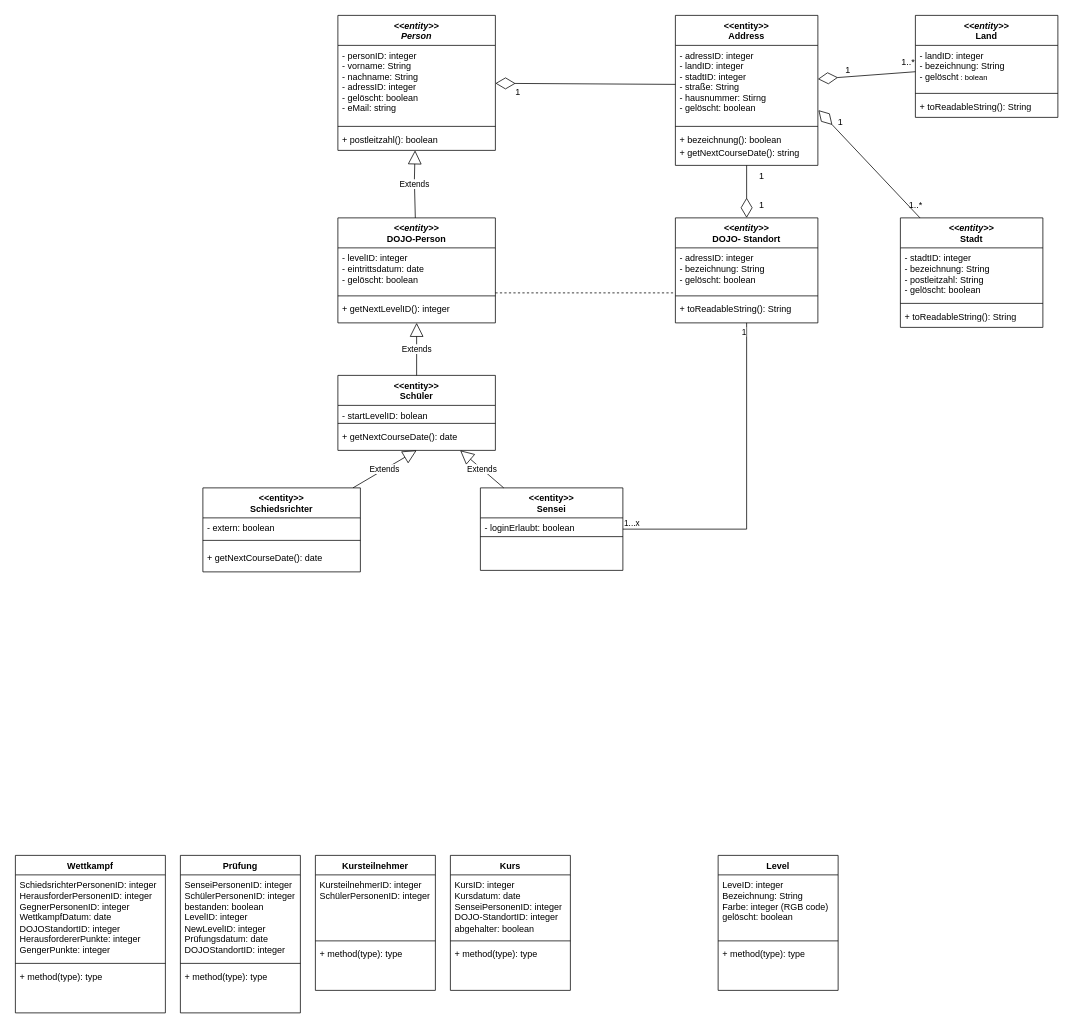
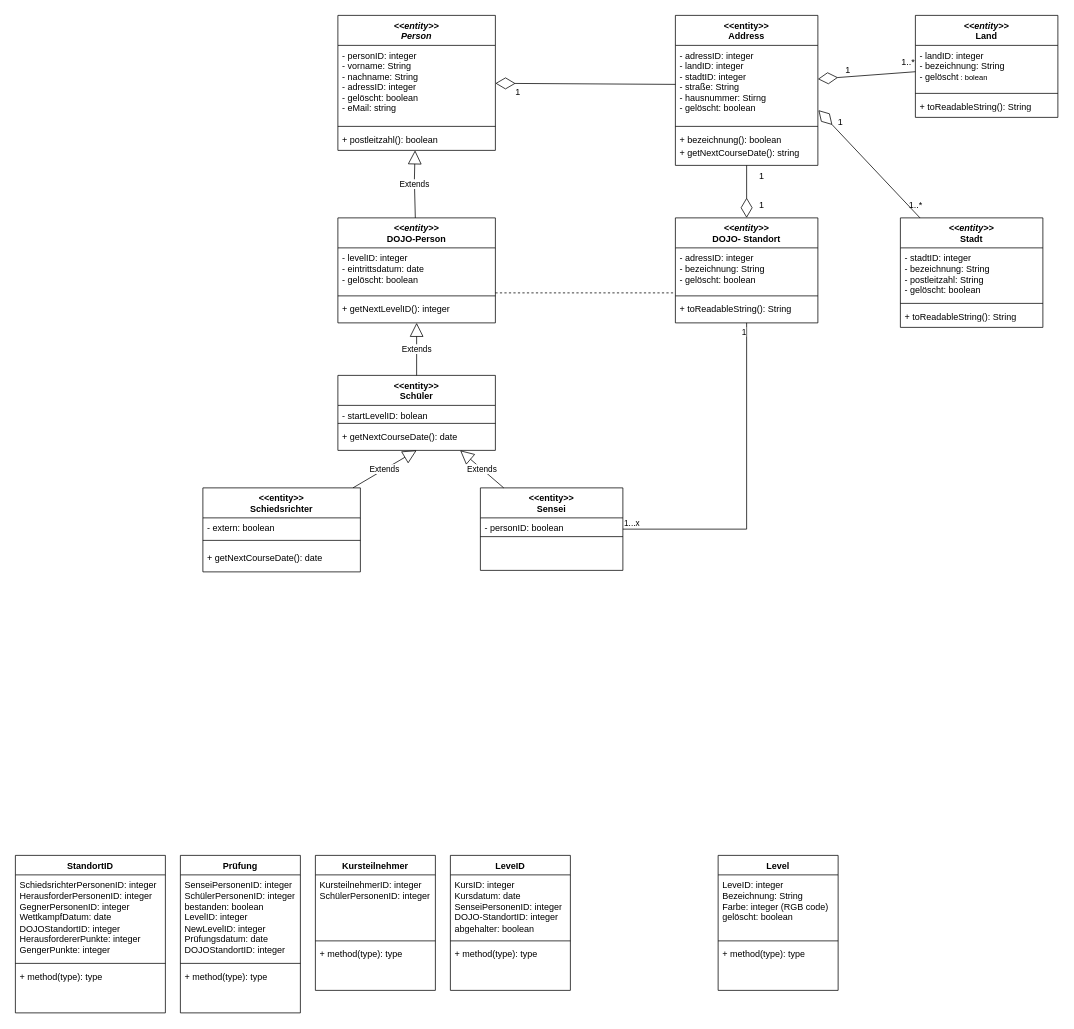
node "- loginErlaubt: boolean": label "- loginErlaubt: boolean" -> "- personID: boolean"
node "Wettkampf": label "Wettkampf" -> "StandortID"
node "Kurs": label "Kurs" -> "LeveID"
